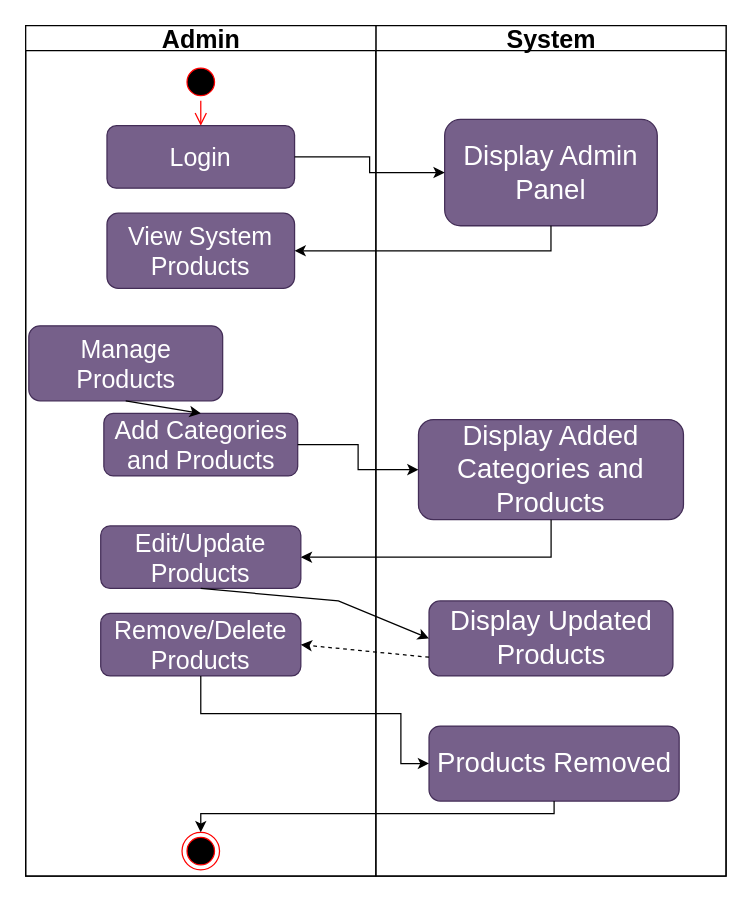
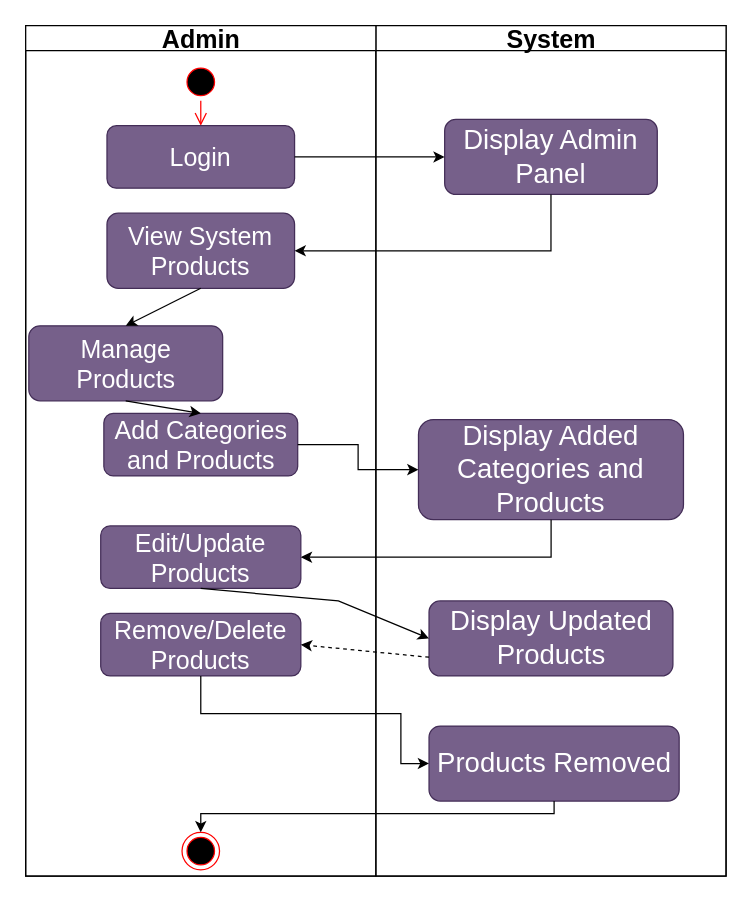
node "Display Admin Panel": size 213x106 -> 213x75
edge "View System Products" -> "Manage Products": added
